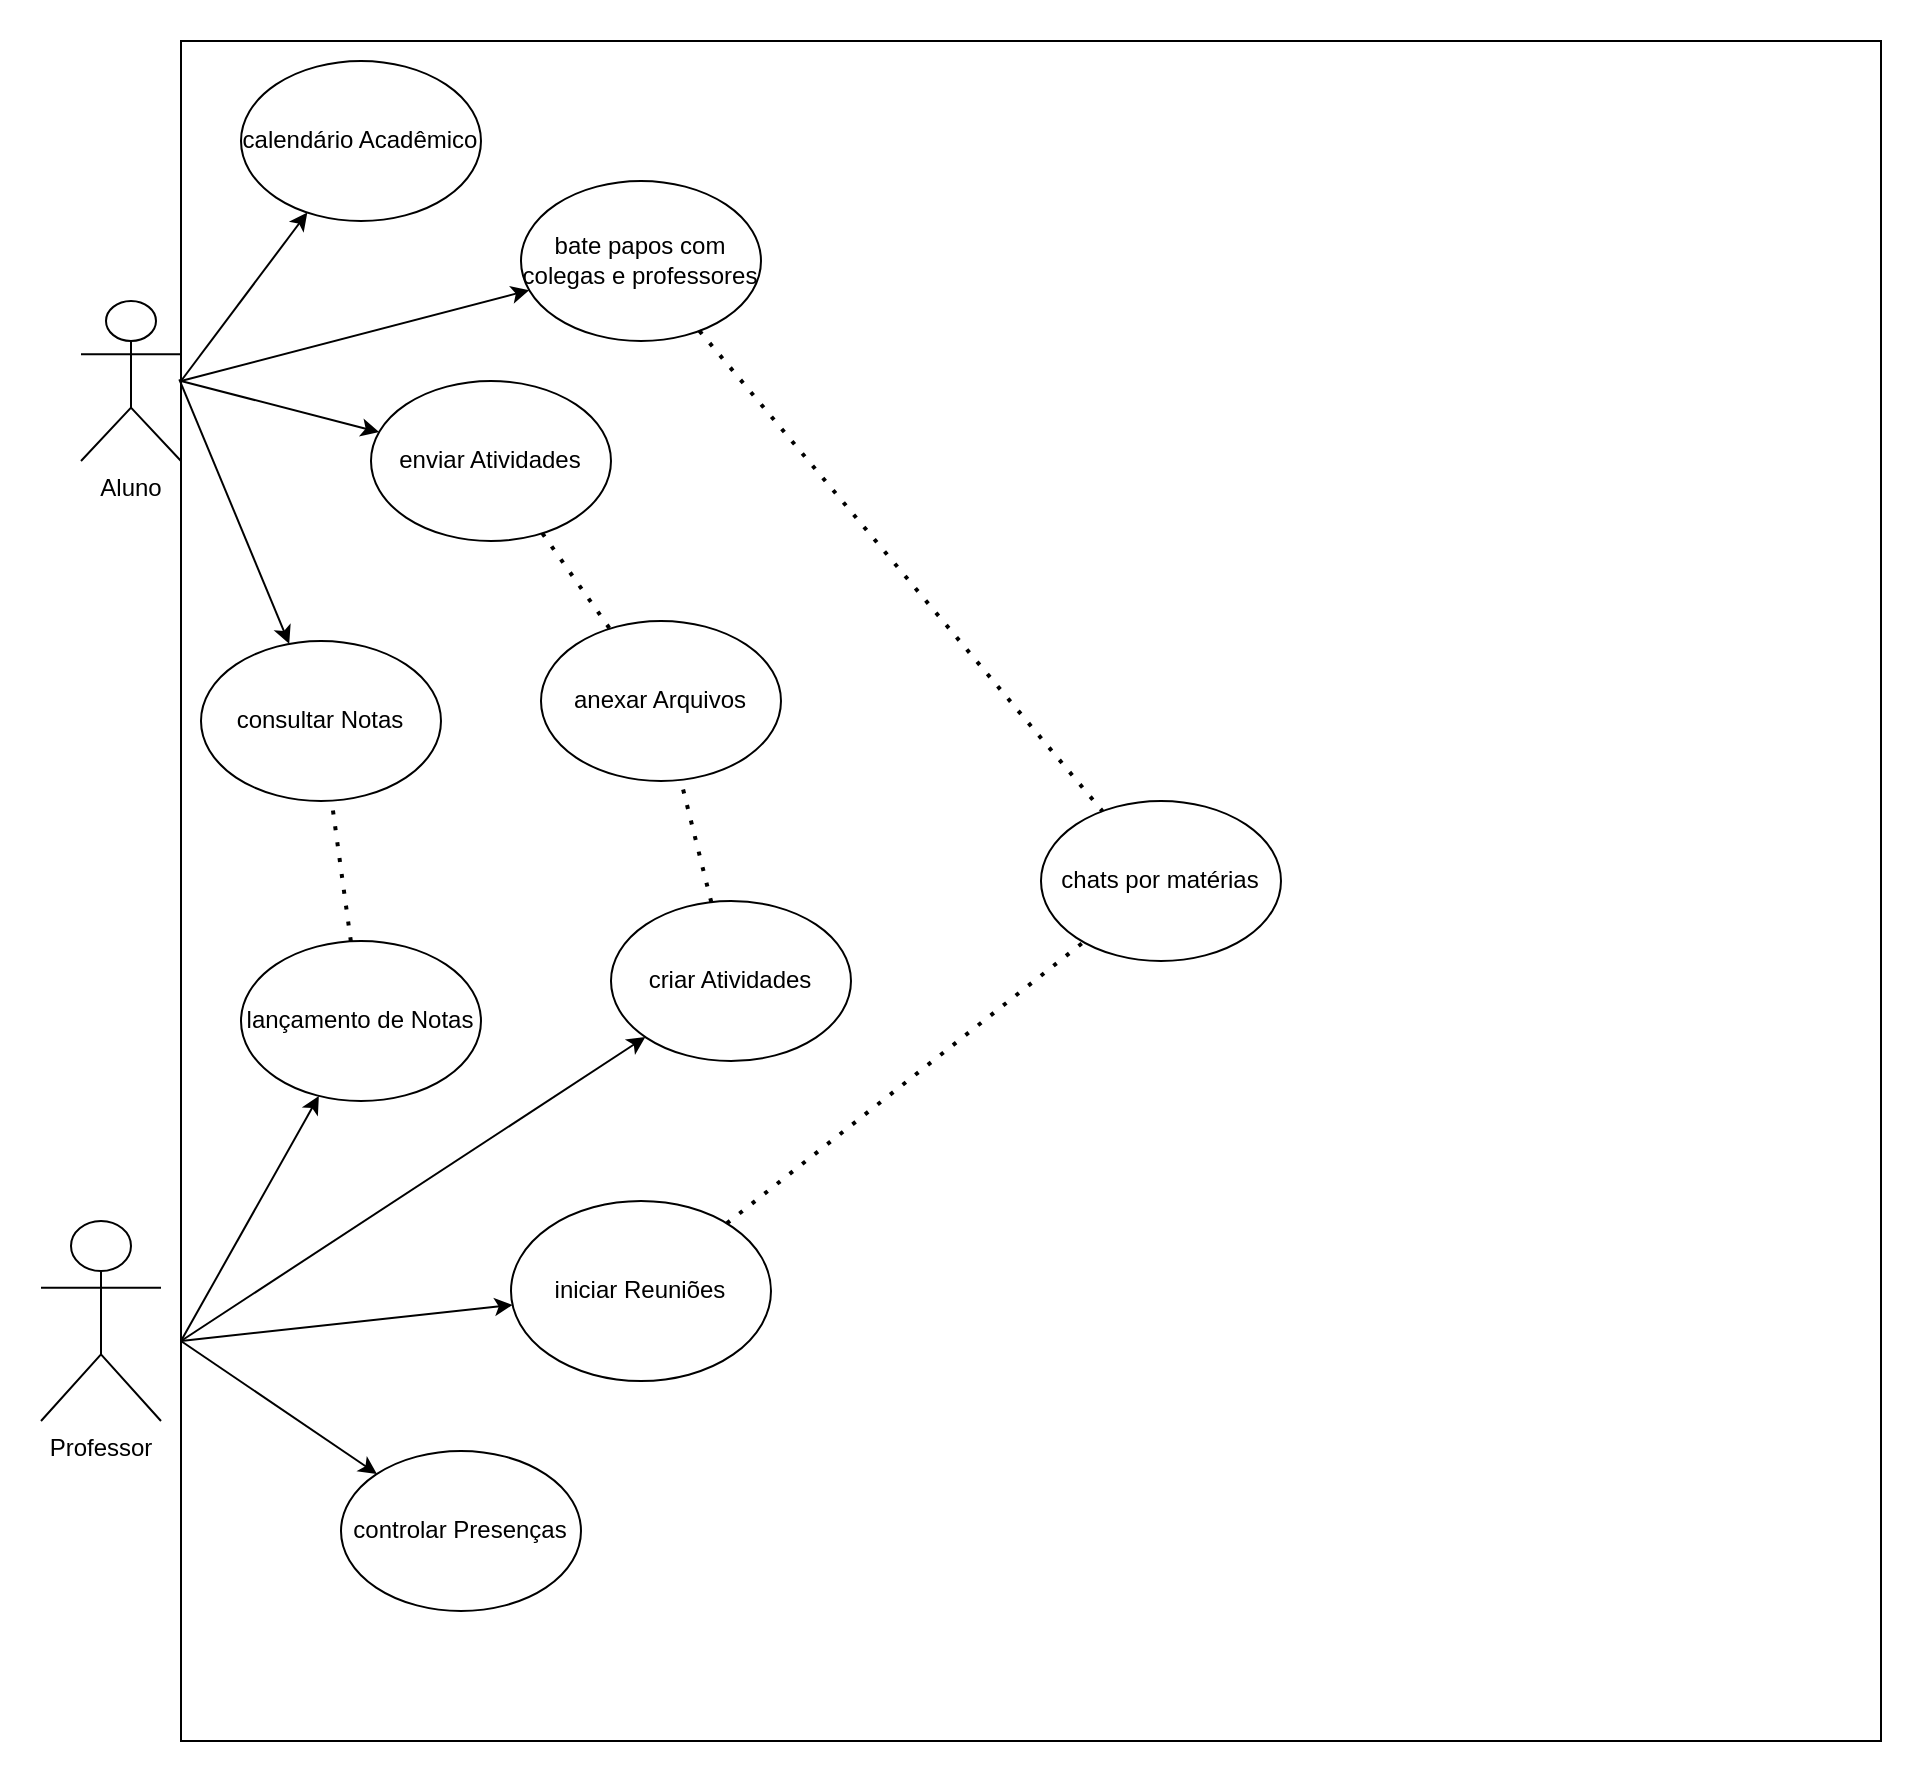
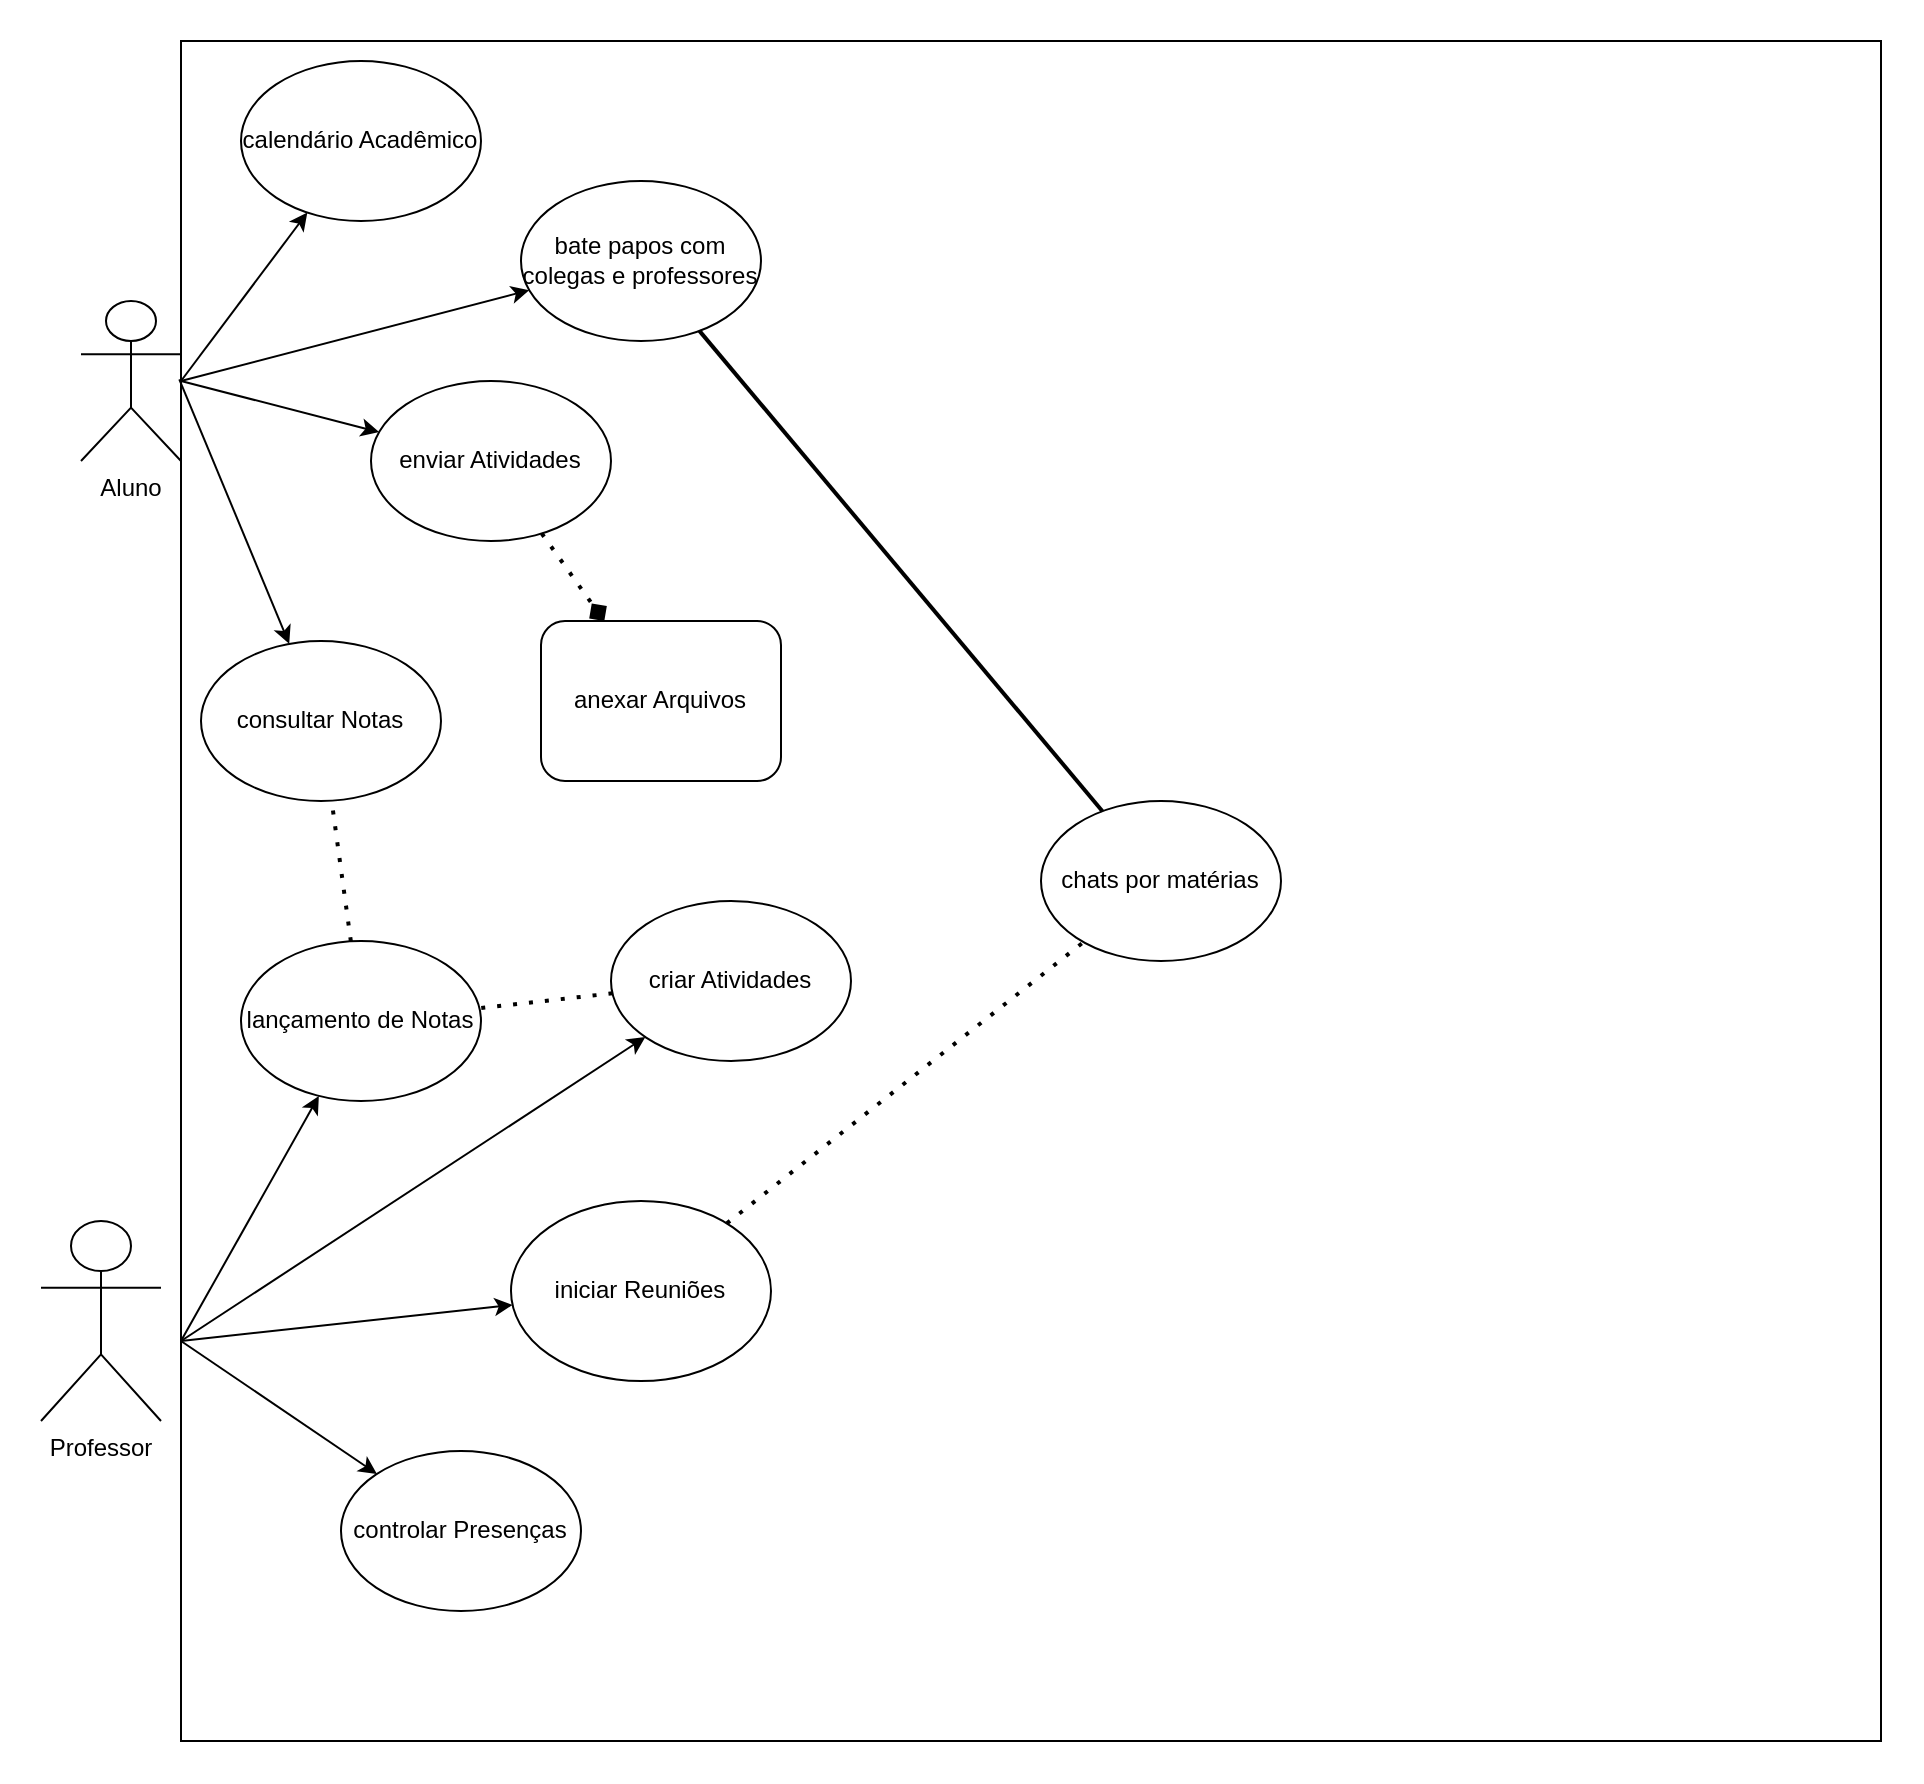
edge "bate papos com colegas e professores" -- "chats por matérias": style dashed -> solid
edge "enviar Atividades" -- "anexar Arquivos": arrowhead none -> diamond
node "anexar Arquivos": shape ellipse -> rounded rectangle
edge "anexar Arquivos" -- "criar Atividades": now "lançamento de Notas" -- "criar Atividades"
